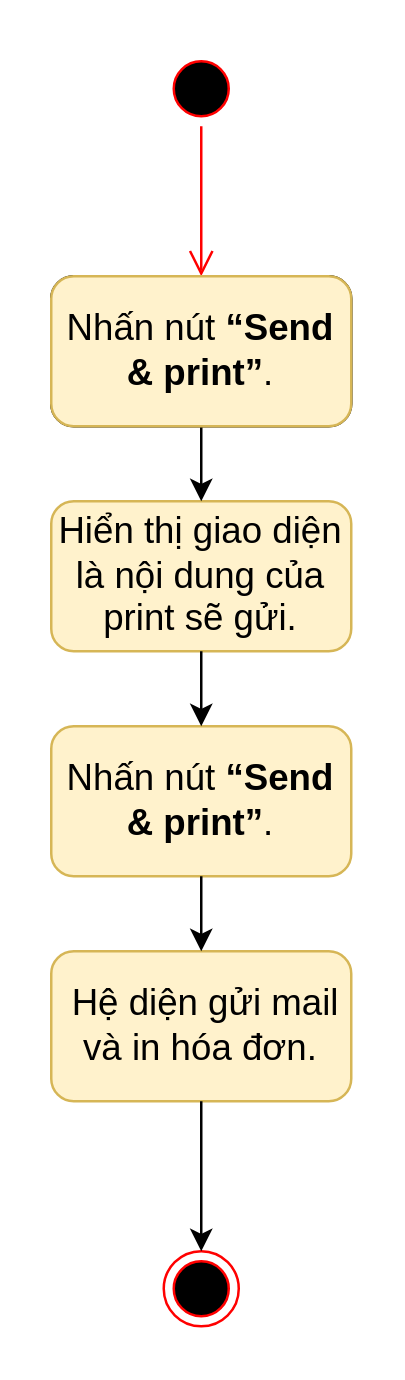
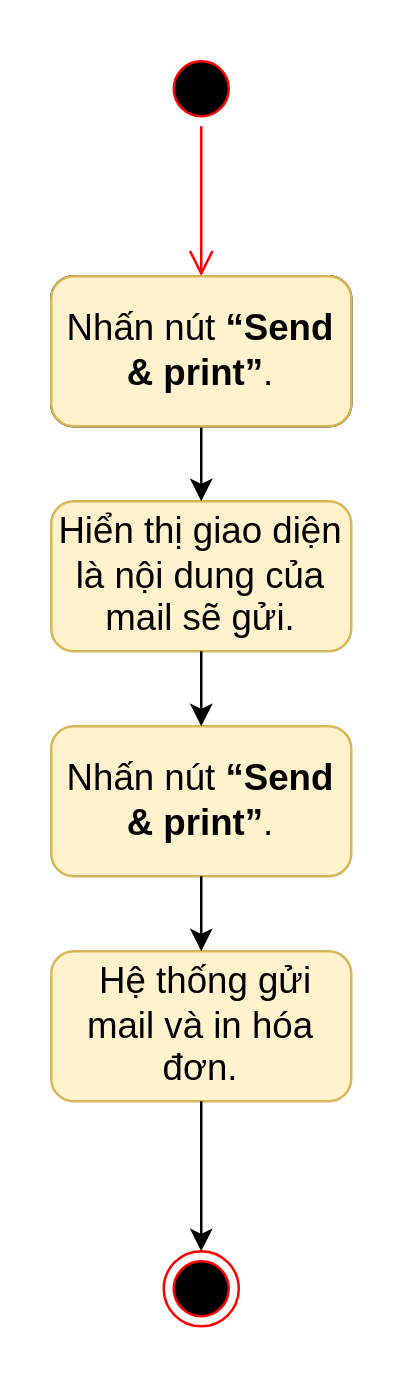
node "Hiển thị giao diện là nội dung của print sẽ gửi.": label "Hiển thị giao diện là nội dung của print sẽ gửi." -> "Hiển thị giao diện là nội dung của mail sẽ gửi."
node "Hệ diện gửi mail và in hóa đơn.": label "Hệ diện gửi mail và in hóa đơn." -> "Hệ thống gửi mail và in hóa đơn."
